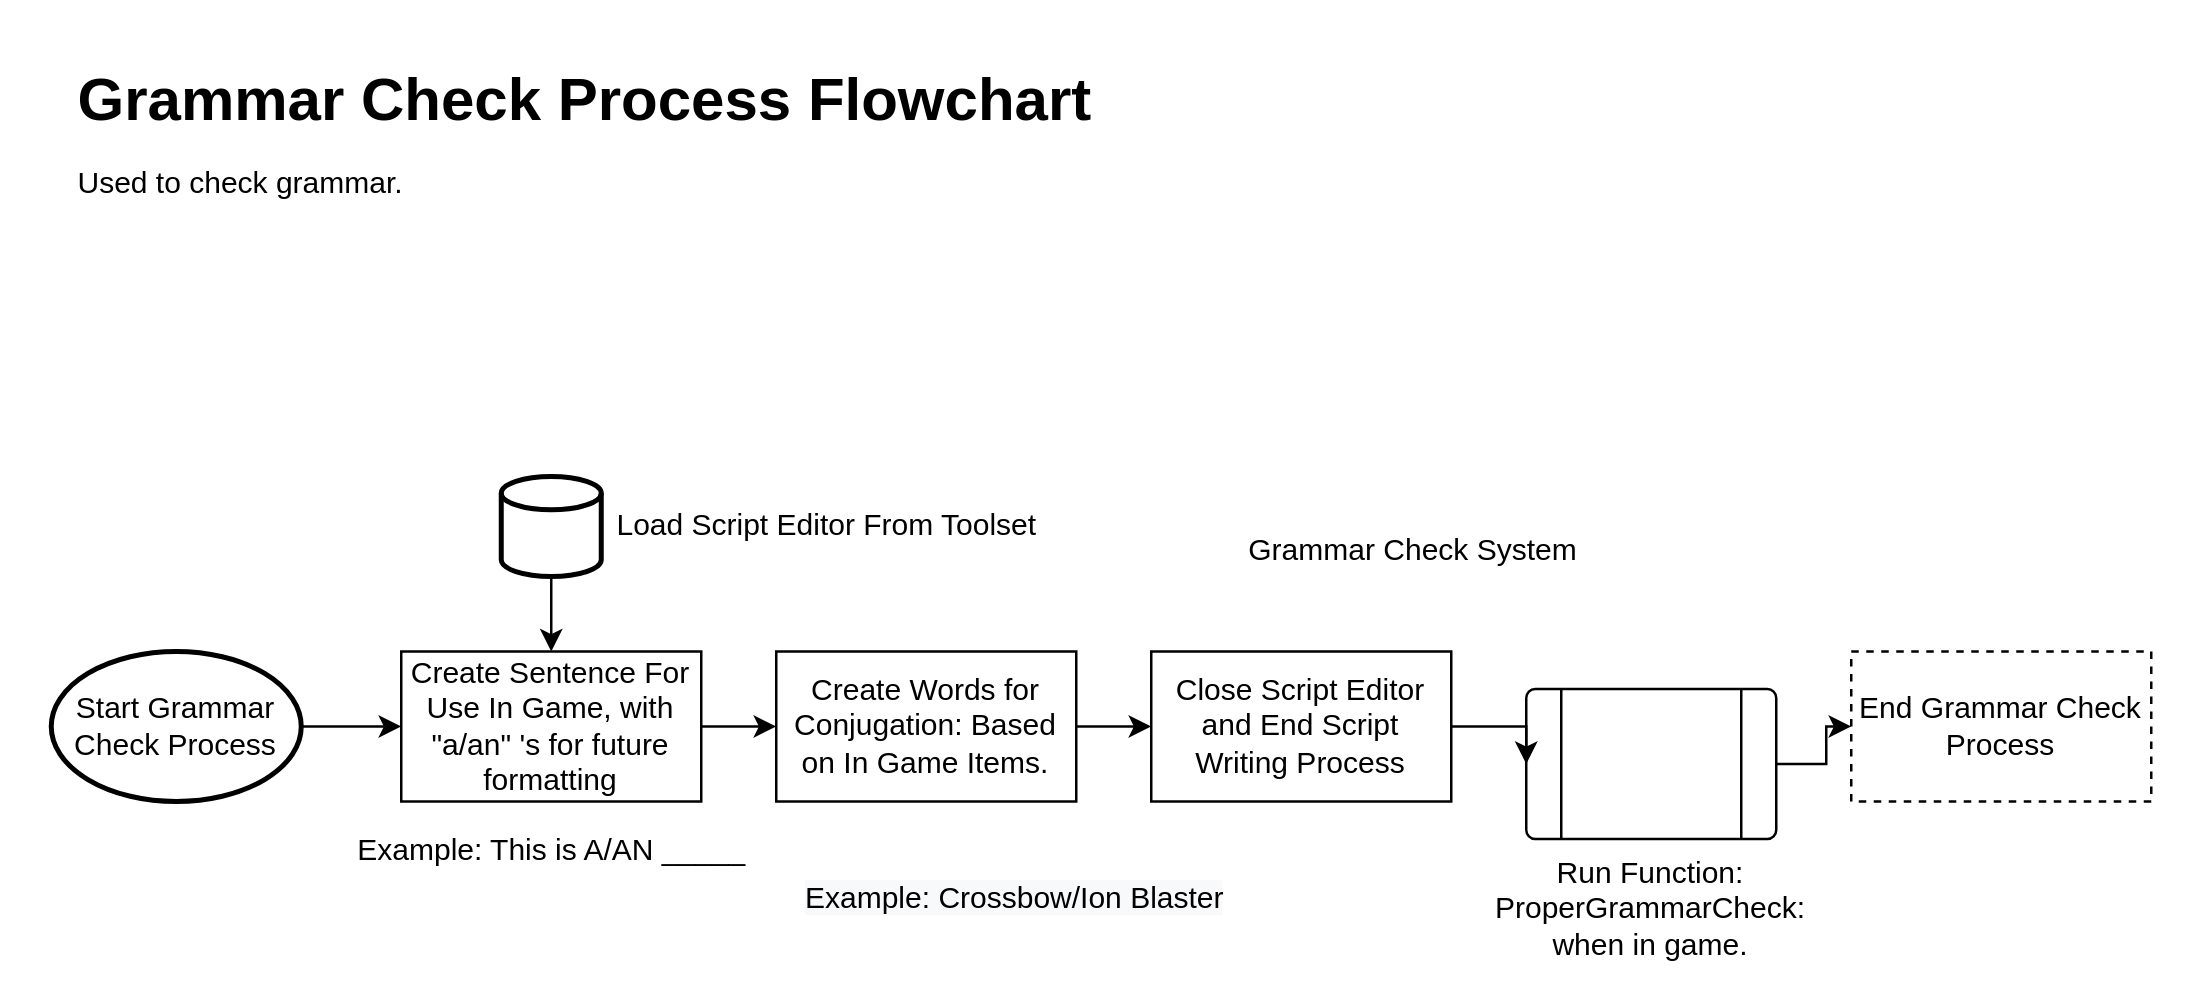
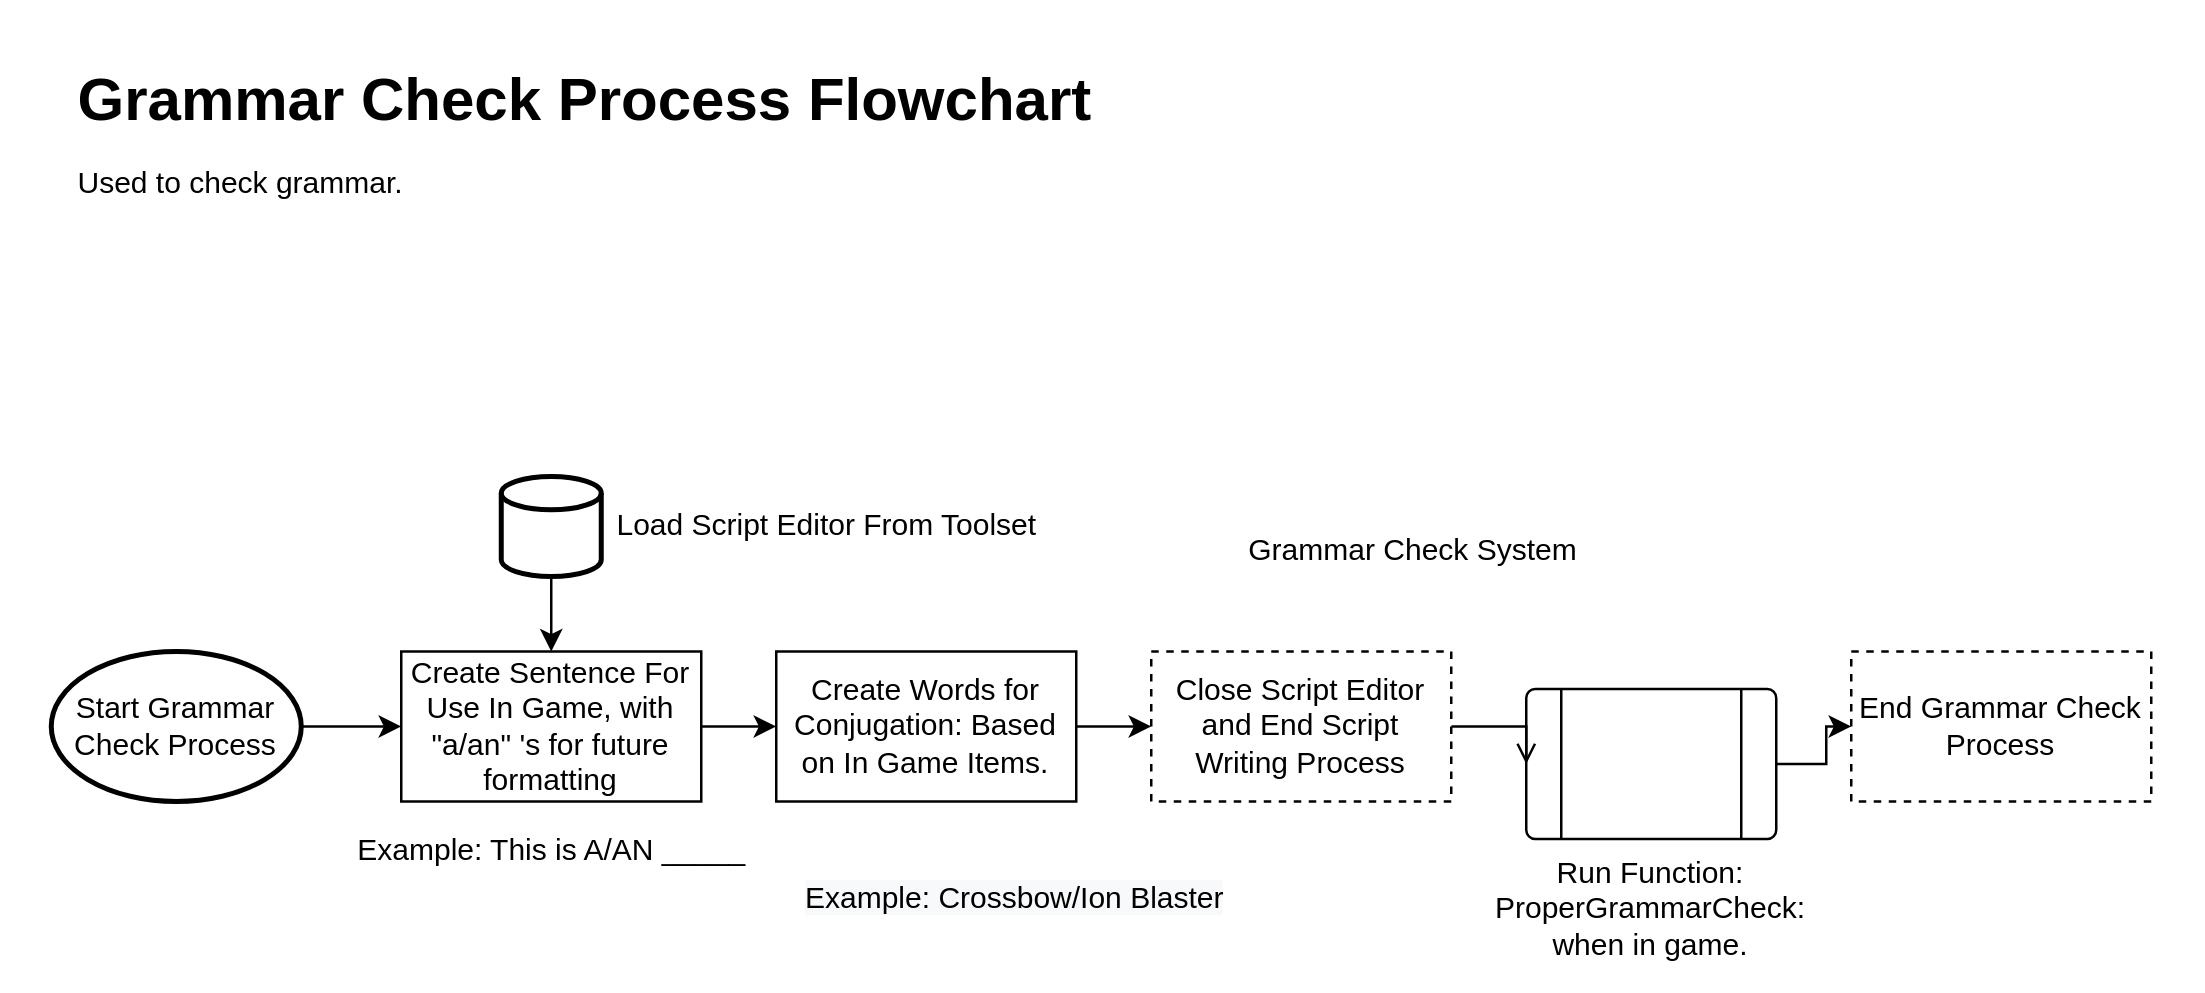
node "Close Script Editor and End Script Writing Process": style solid -> dashed
edge "Close Script Editor and End Script Writing Process" -> "Run Function: ProperGrammarCheck: when in game.": arrowhead classic -> open
